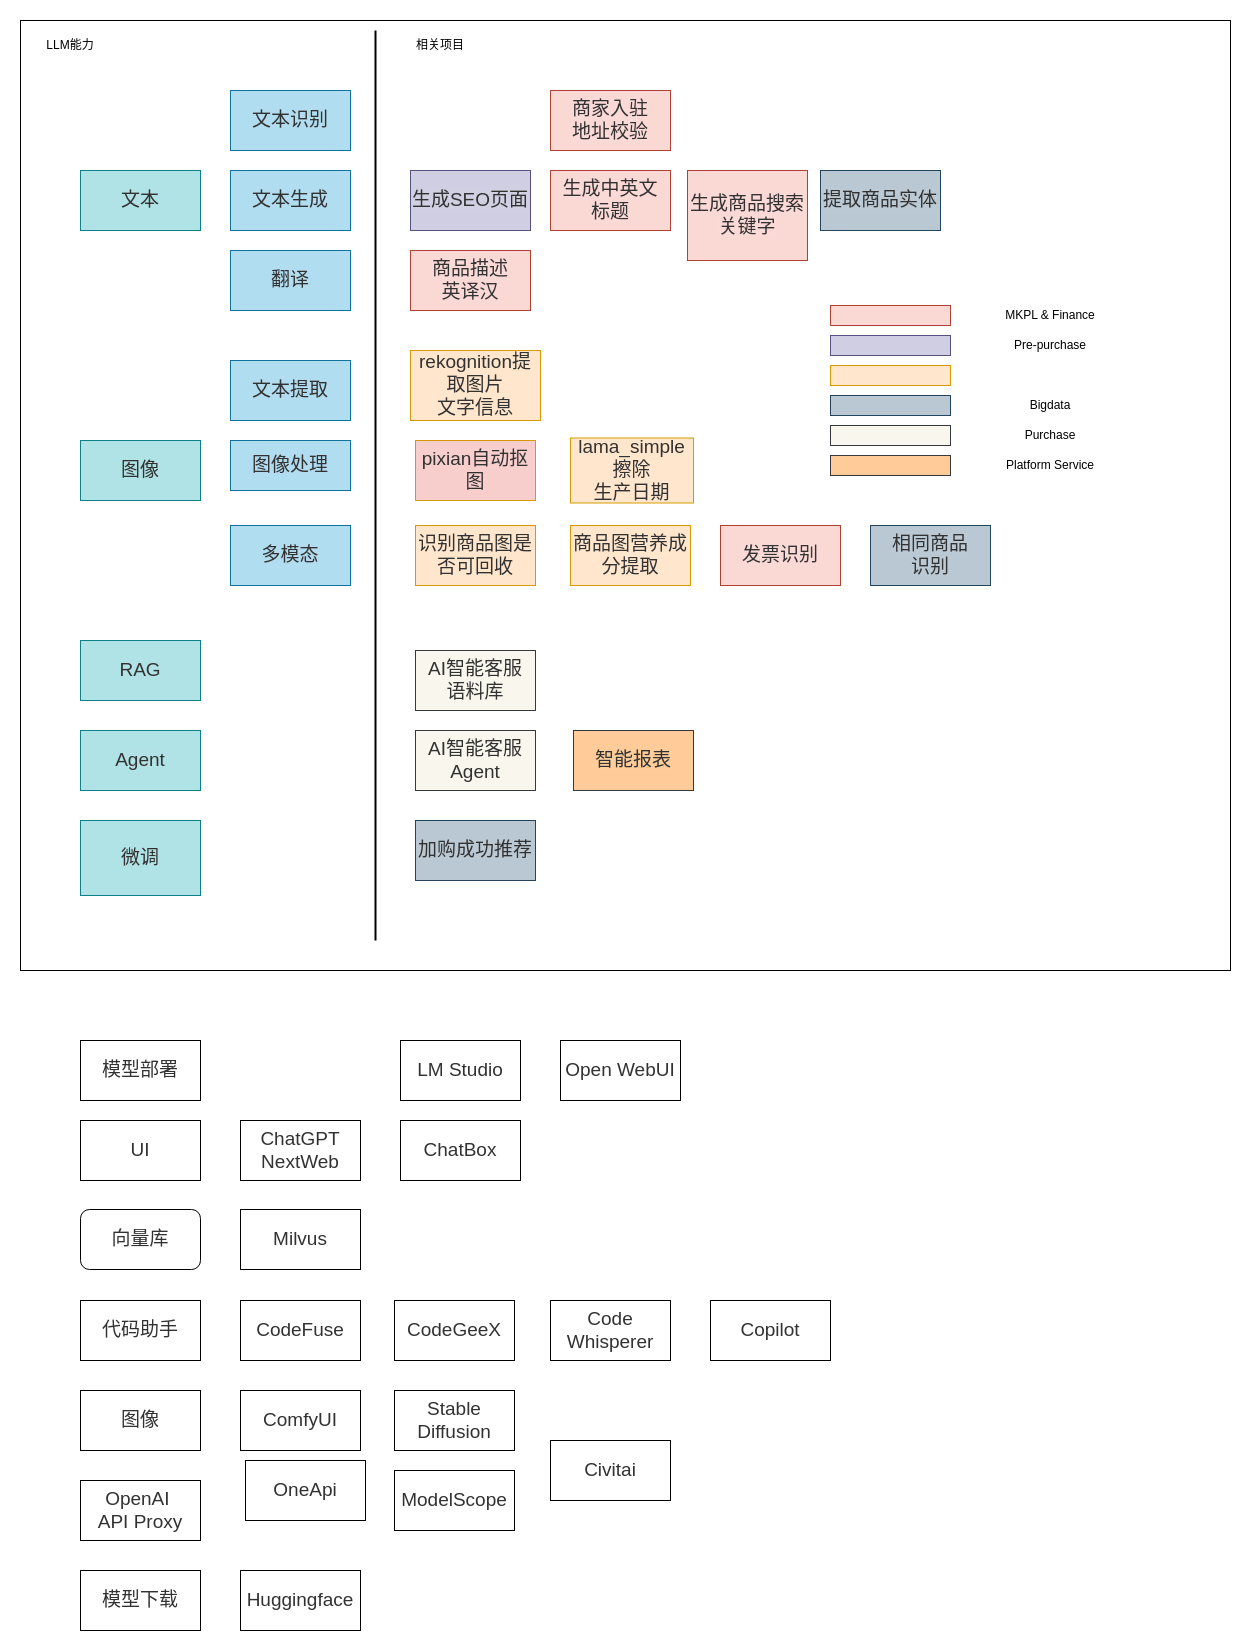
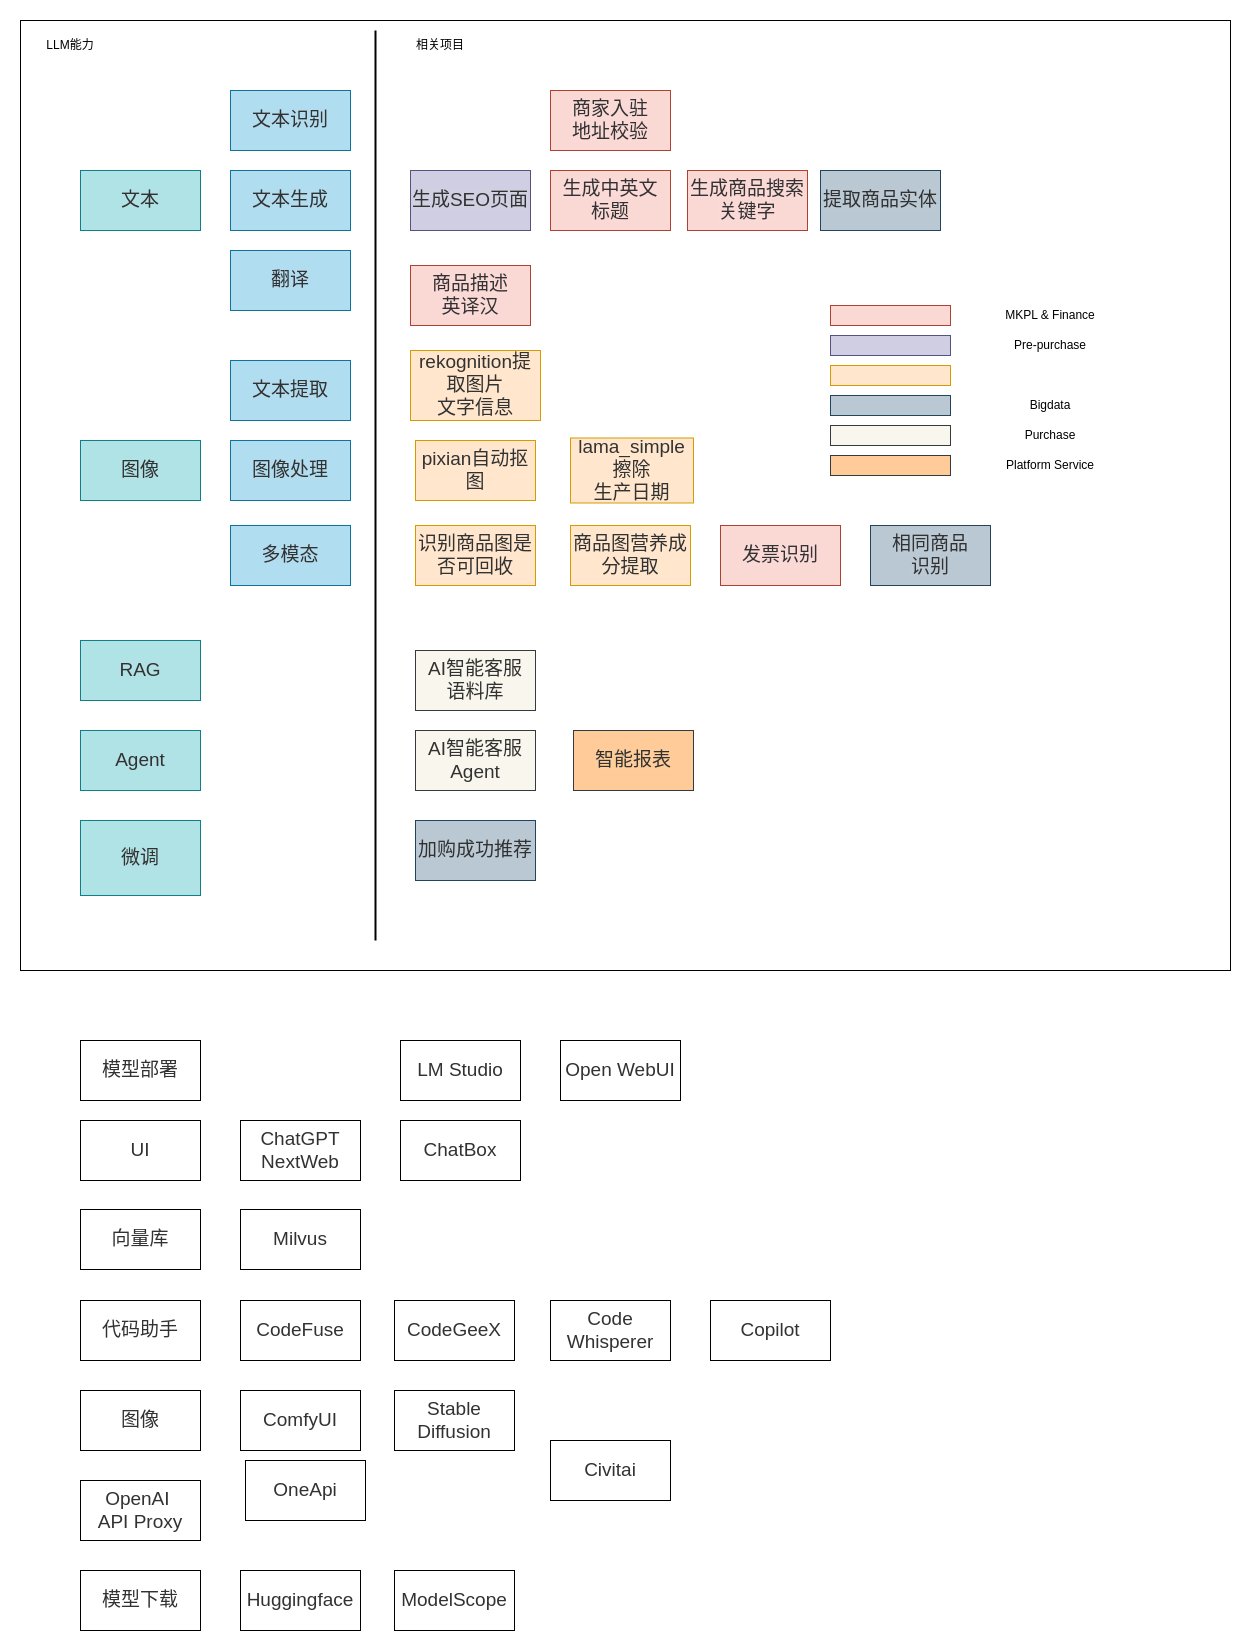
node "生成商品搜索关键字": size 120x90 -> 120x60
node "商品描述 英译汉": moved (471, 281) -> (471, 296)
node "图像处理": size 120x50 -> 120x60
node "pixian自动抠图": fillcolor #f8cecc -> #ffe6cc
node "向量库": shape rounded rectangle -> rectangle
node "ModelScope": moved (455, 1501) -> (455, 1601)
